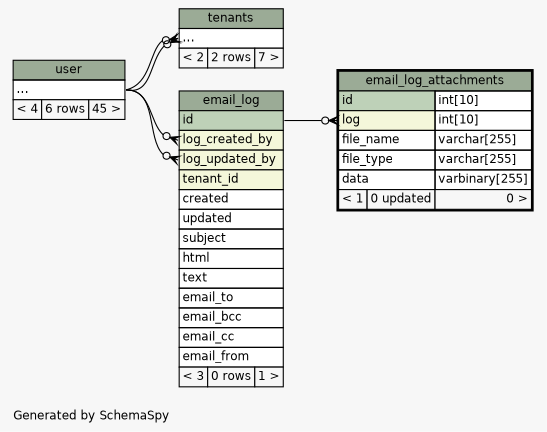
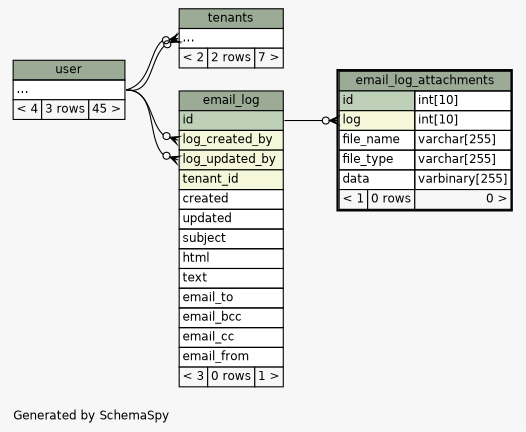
node "user": text "6 rows" -> "3 rows"
node "email_log_attachments": text "0 updated" -> "0 rows"
